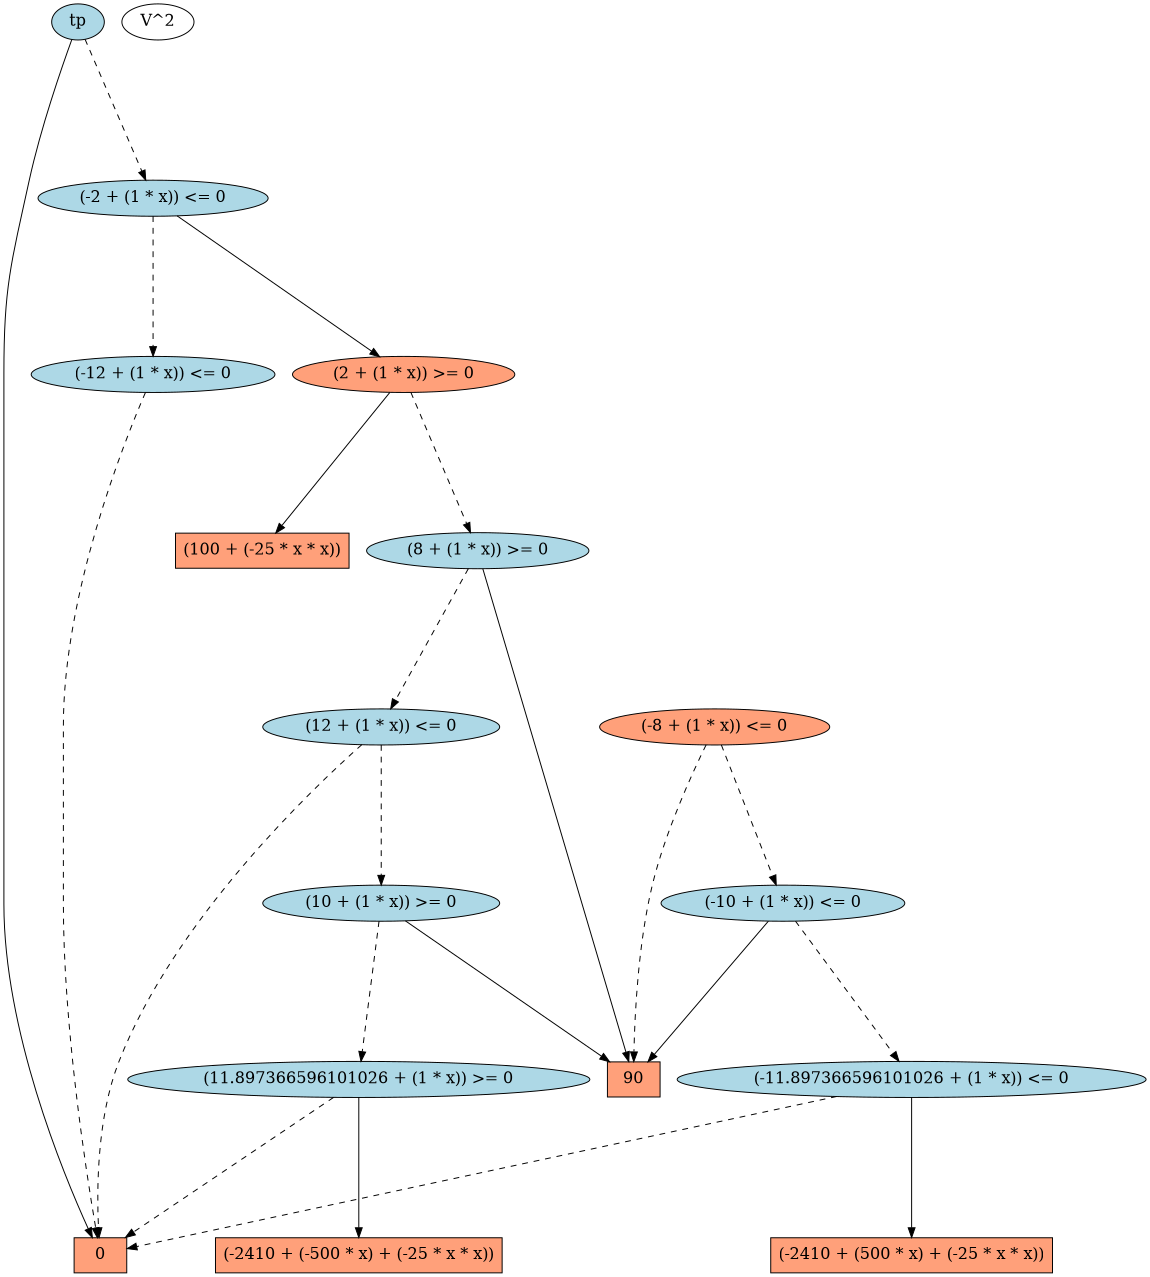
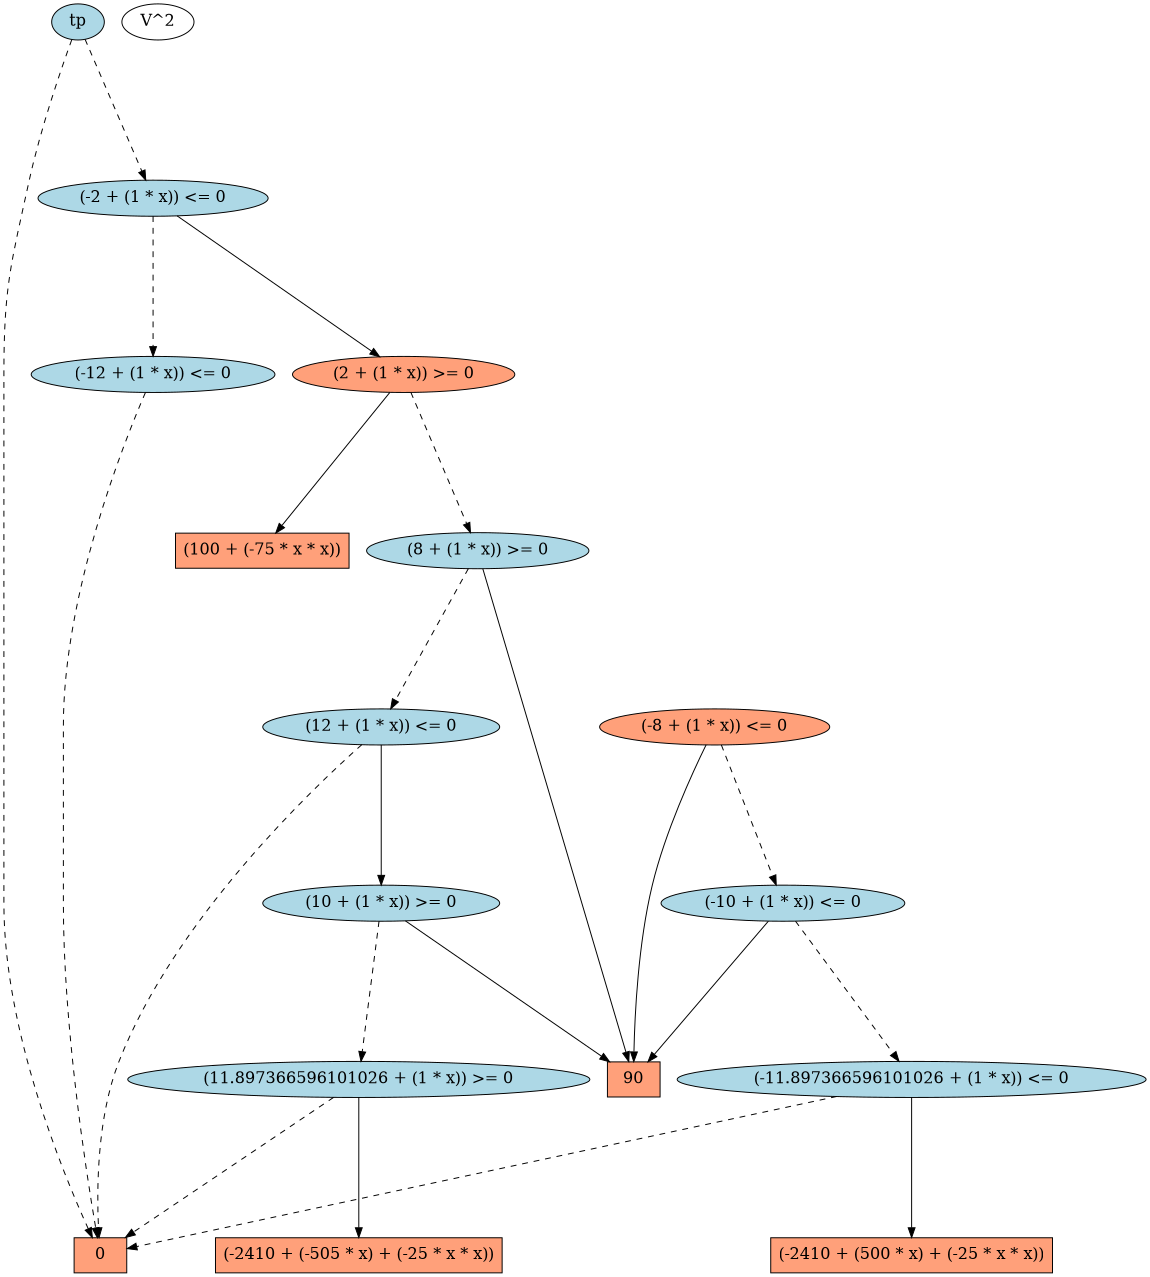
node "(100 + (-25 * x * x))": label "(100 + (-25 * x * x))" -> "(100 + (-75 * x * x))"
edge "tp" -> "0": style solid -> dashed
edge "(12 + (1 * x)) <= 0" -> "(10 + (1 * x)) >= 0": style dashed -> solid
edge "(-8 + (1 * x)) <= 0" -> "90": style dashed -> solid
node "(-2410 + (-500 * x) + (-25 * x * x))": label "(-2410 + (-500 * x) + (-25 * x * x))" -> "(-2410 + (-505 * x) + (-25 * x * x))"
